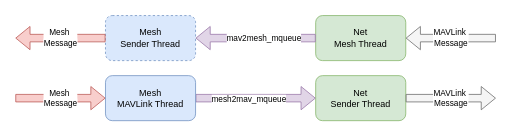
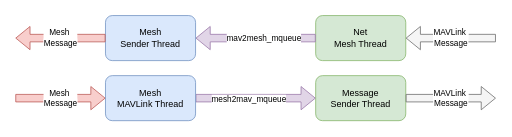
node "Mesh Sender Thread": style dashed -> solid
node "Net Sender Thread": label "Net Sender Thread" -> "Message Sender Thread"
